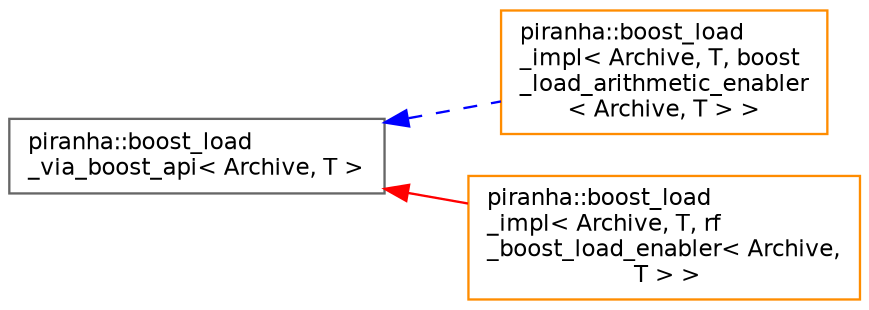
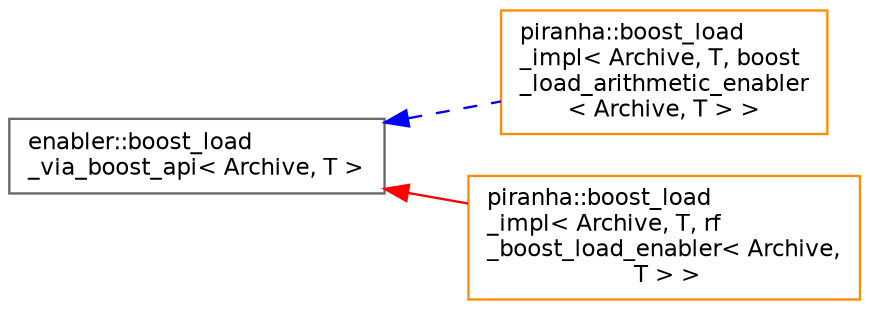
node "piranha::boost_load _via_boost_api< Archive, T >": label "piranha::boost_load _via_boost_api< Archive, T >" -> "enabler::boost_load _via_boost_api< Archive, T >"
